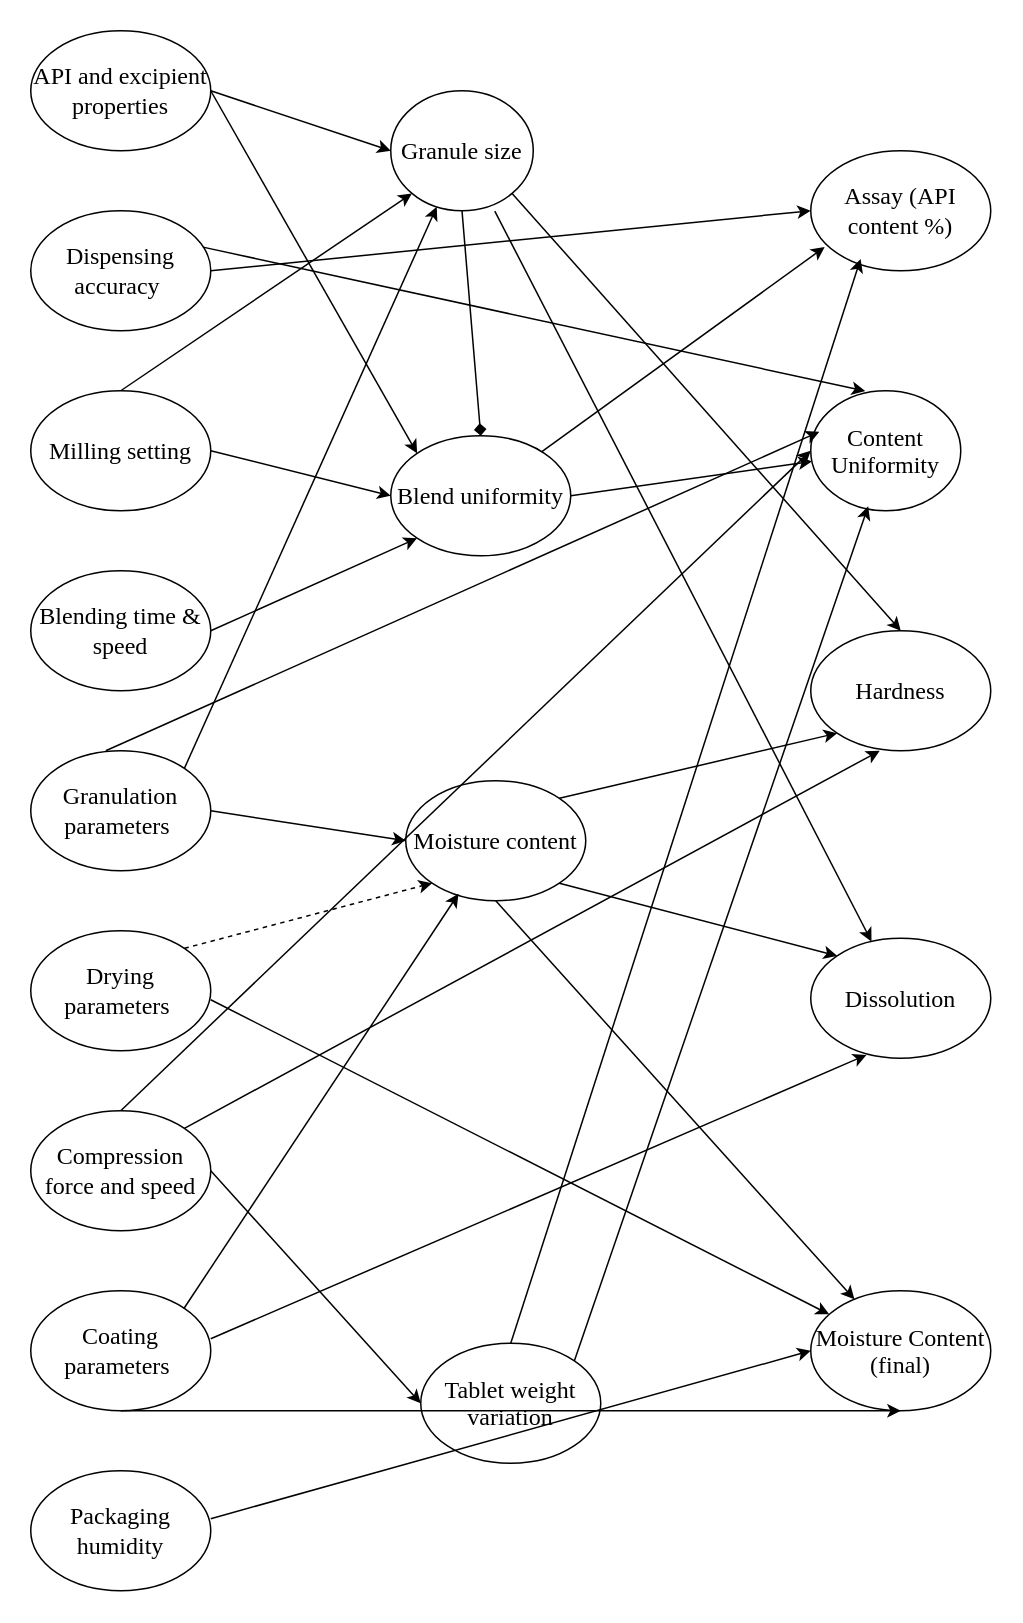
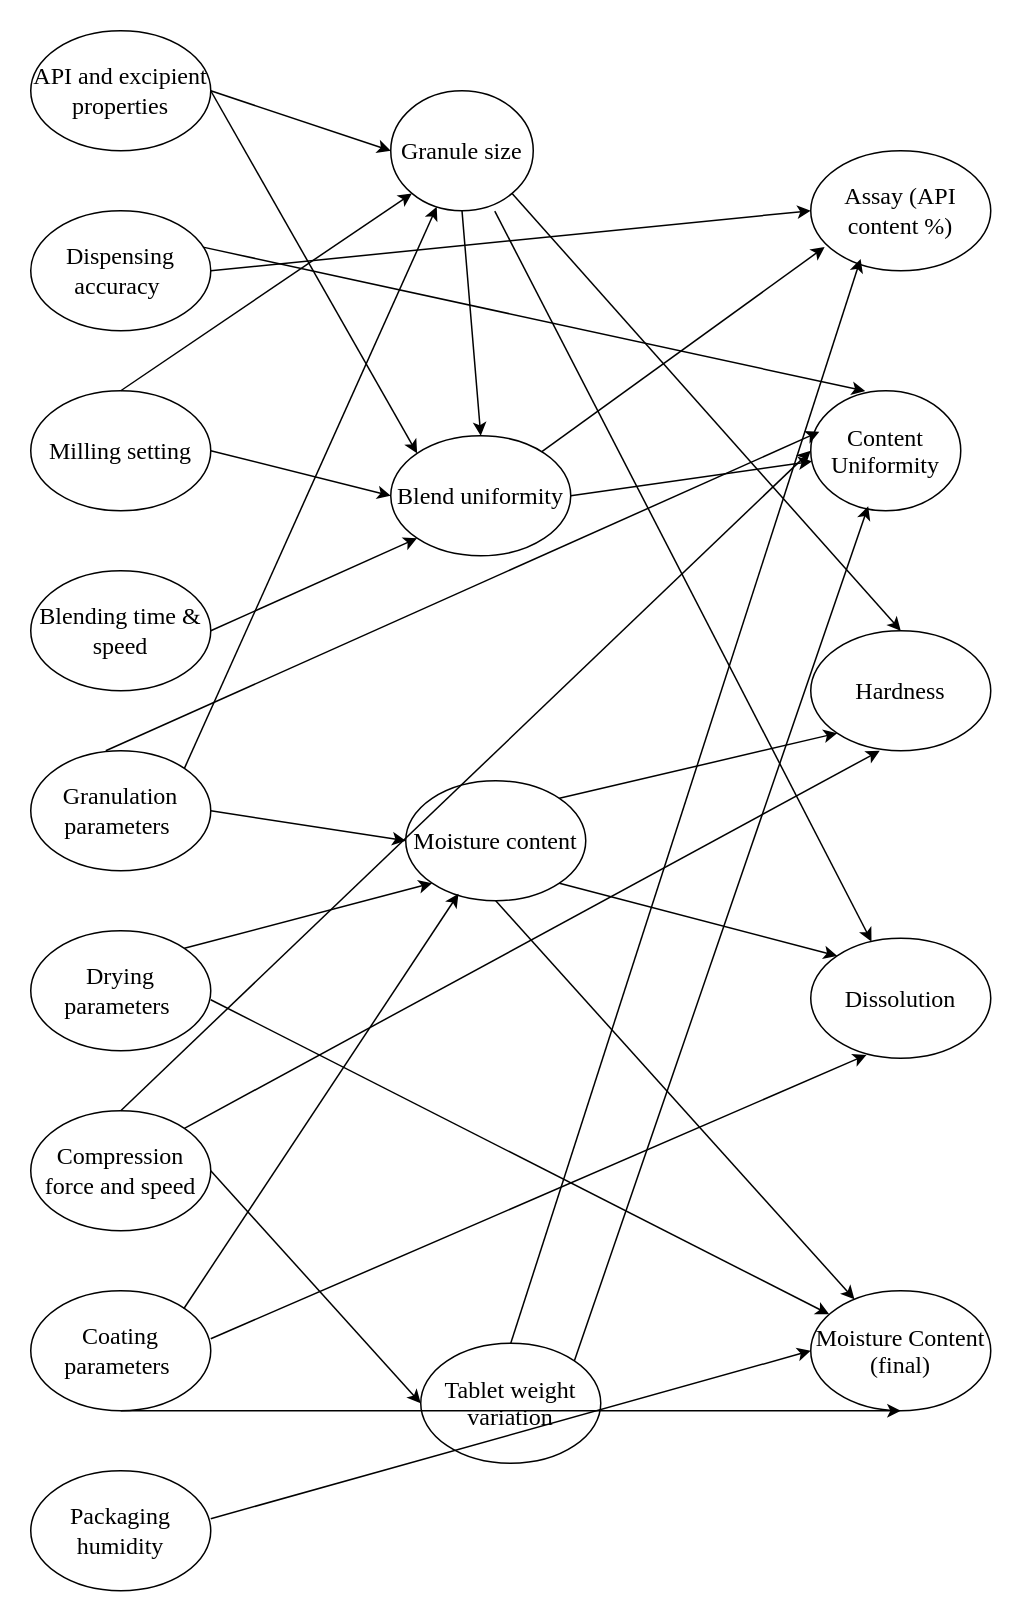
edge "Granule size" -> "Blend uniformity": arrowhead diamond -> classic
edge "Drying parameters" -> "Moisture content": style dashed -> solid
